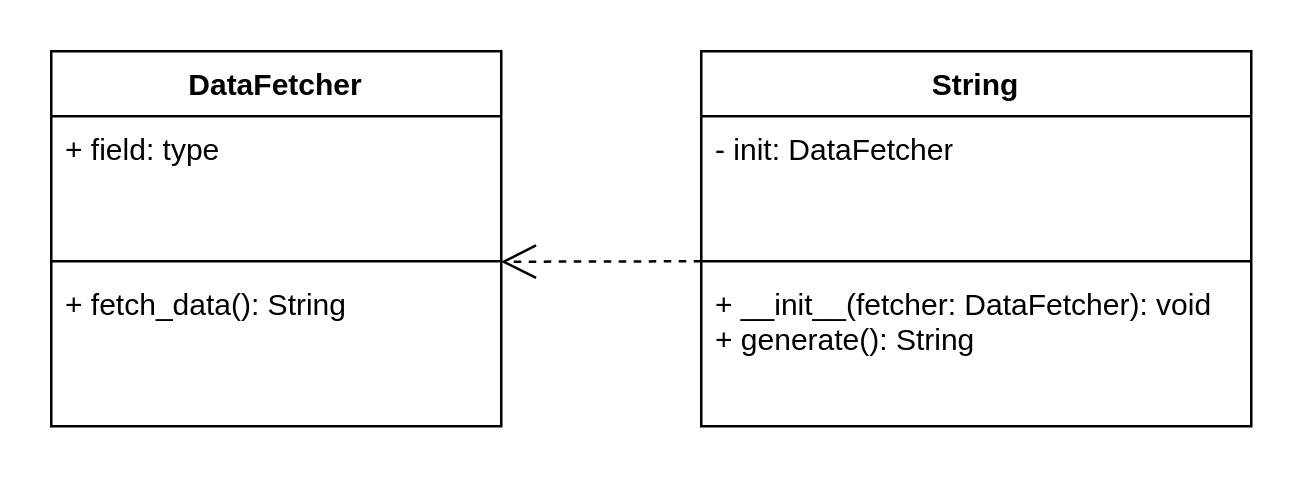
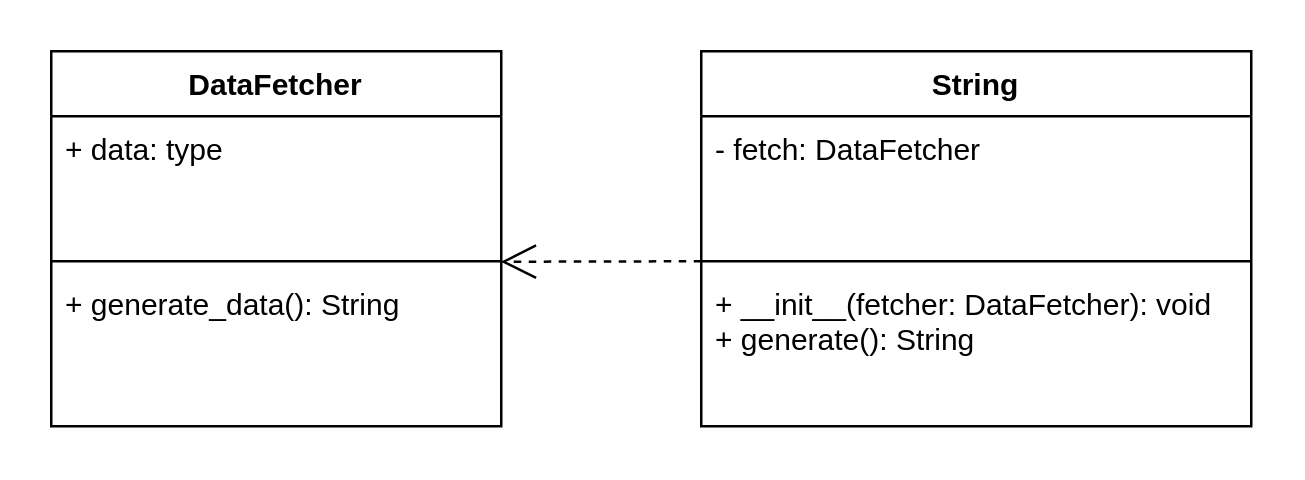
node "+ field: type": label "+ field: type" -> "+ data: type"
node "- init: DataFetcher": label "- init: DataFetcher" -> "- fetch: DataFetcher"
node "+ fetch_data(): String": label "+ fetch_data(): String" -> "+ generate_data(): String"
